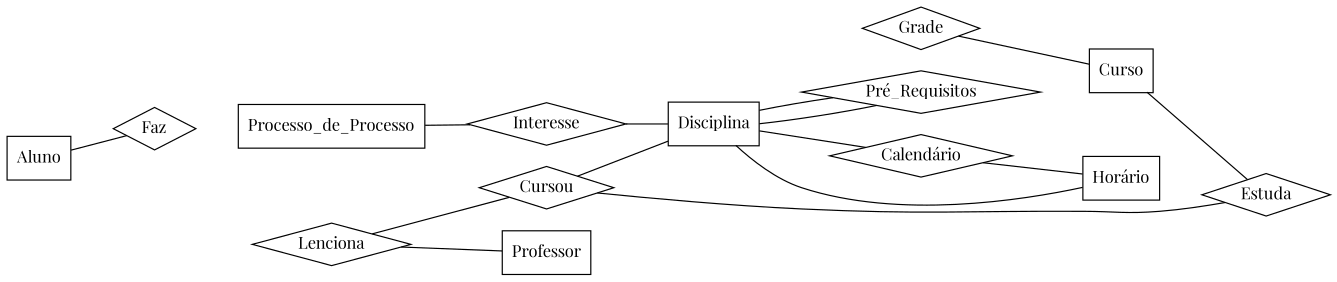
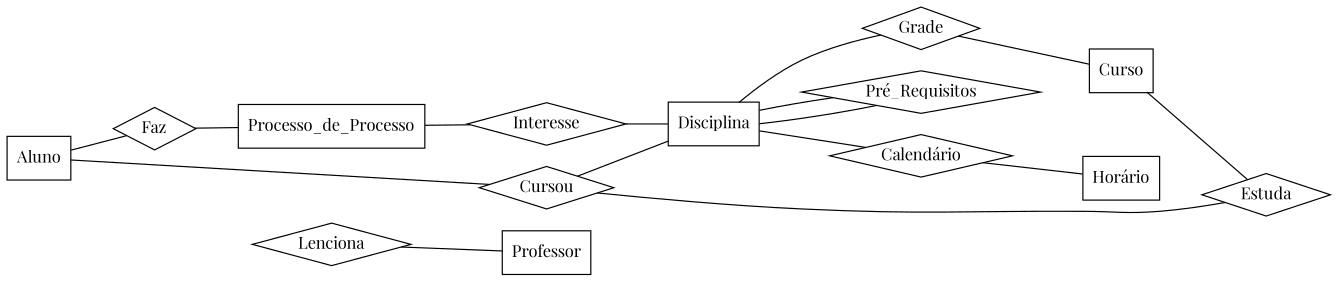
edge "Processo_de_Processo" -- "Faz": added
edge "Disciplina" -- "Horário": now "Disciplina" -- "Grade"
edge "Cursou" -- "Lenciona": now "Cursou" -- "Aluno"
